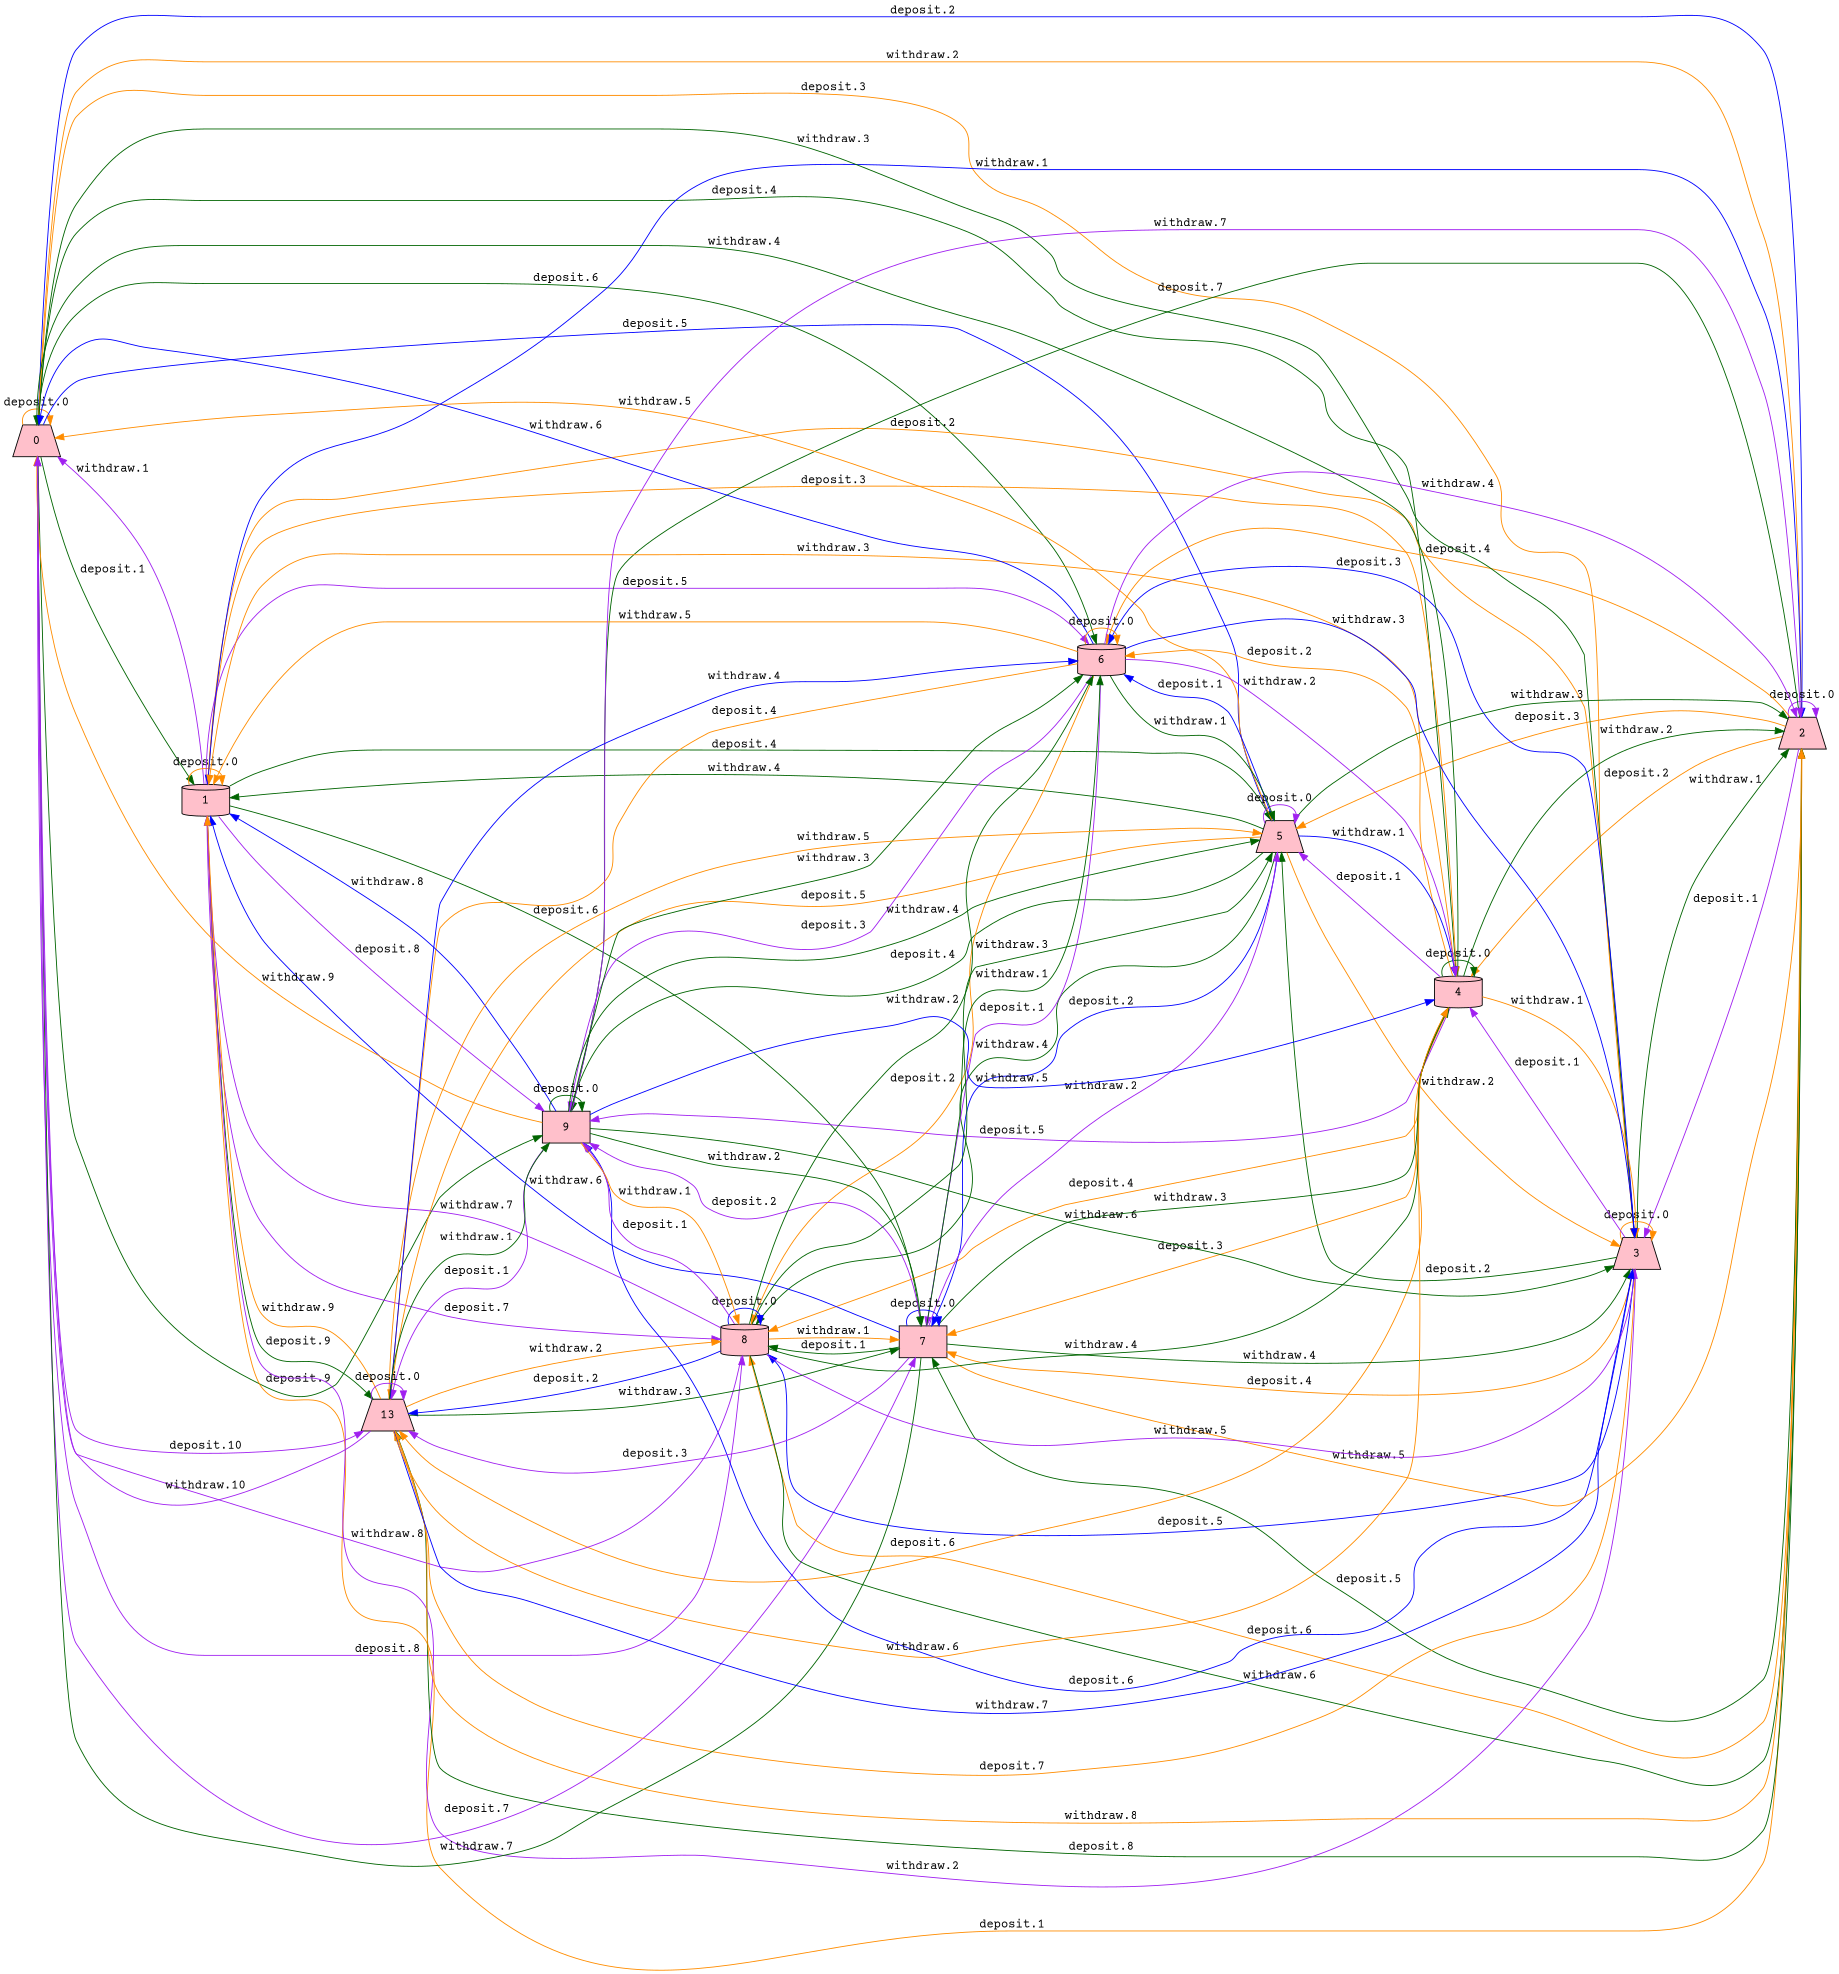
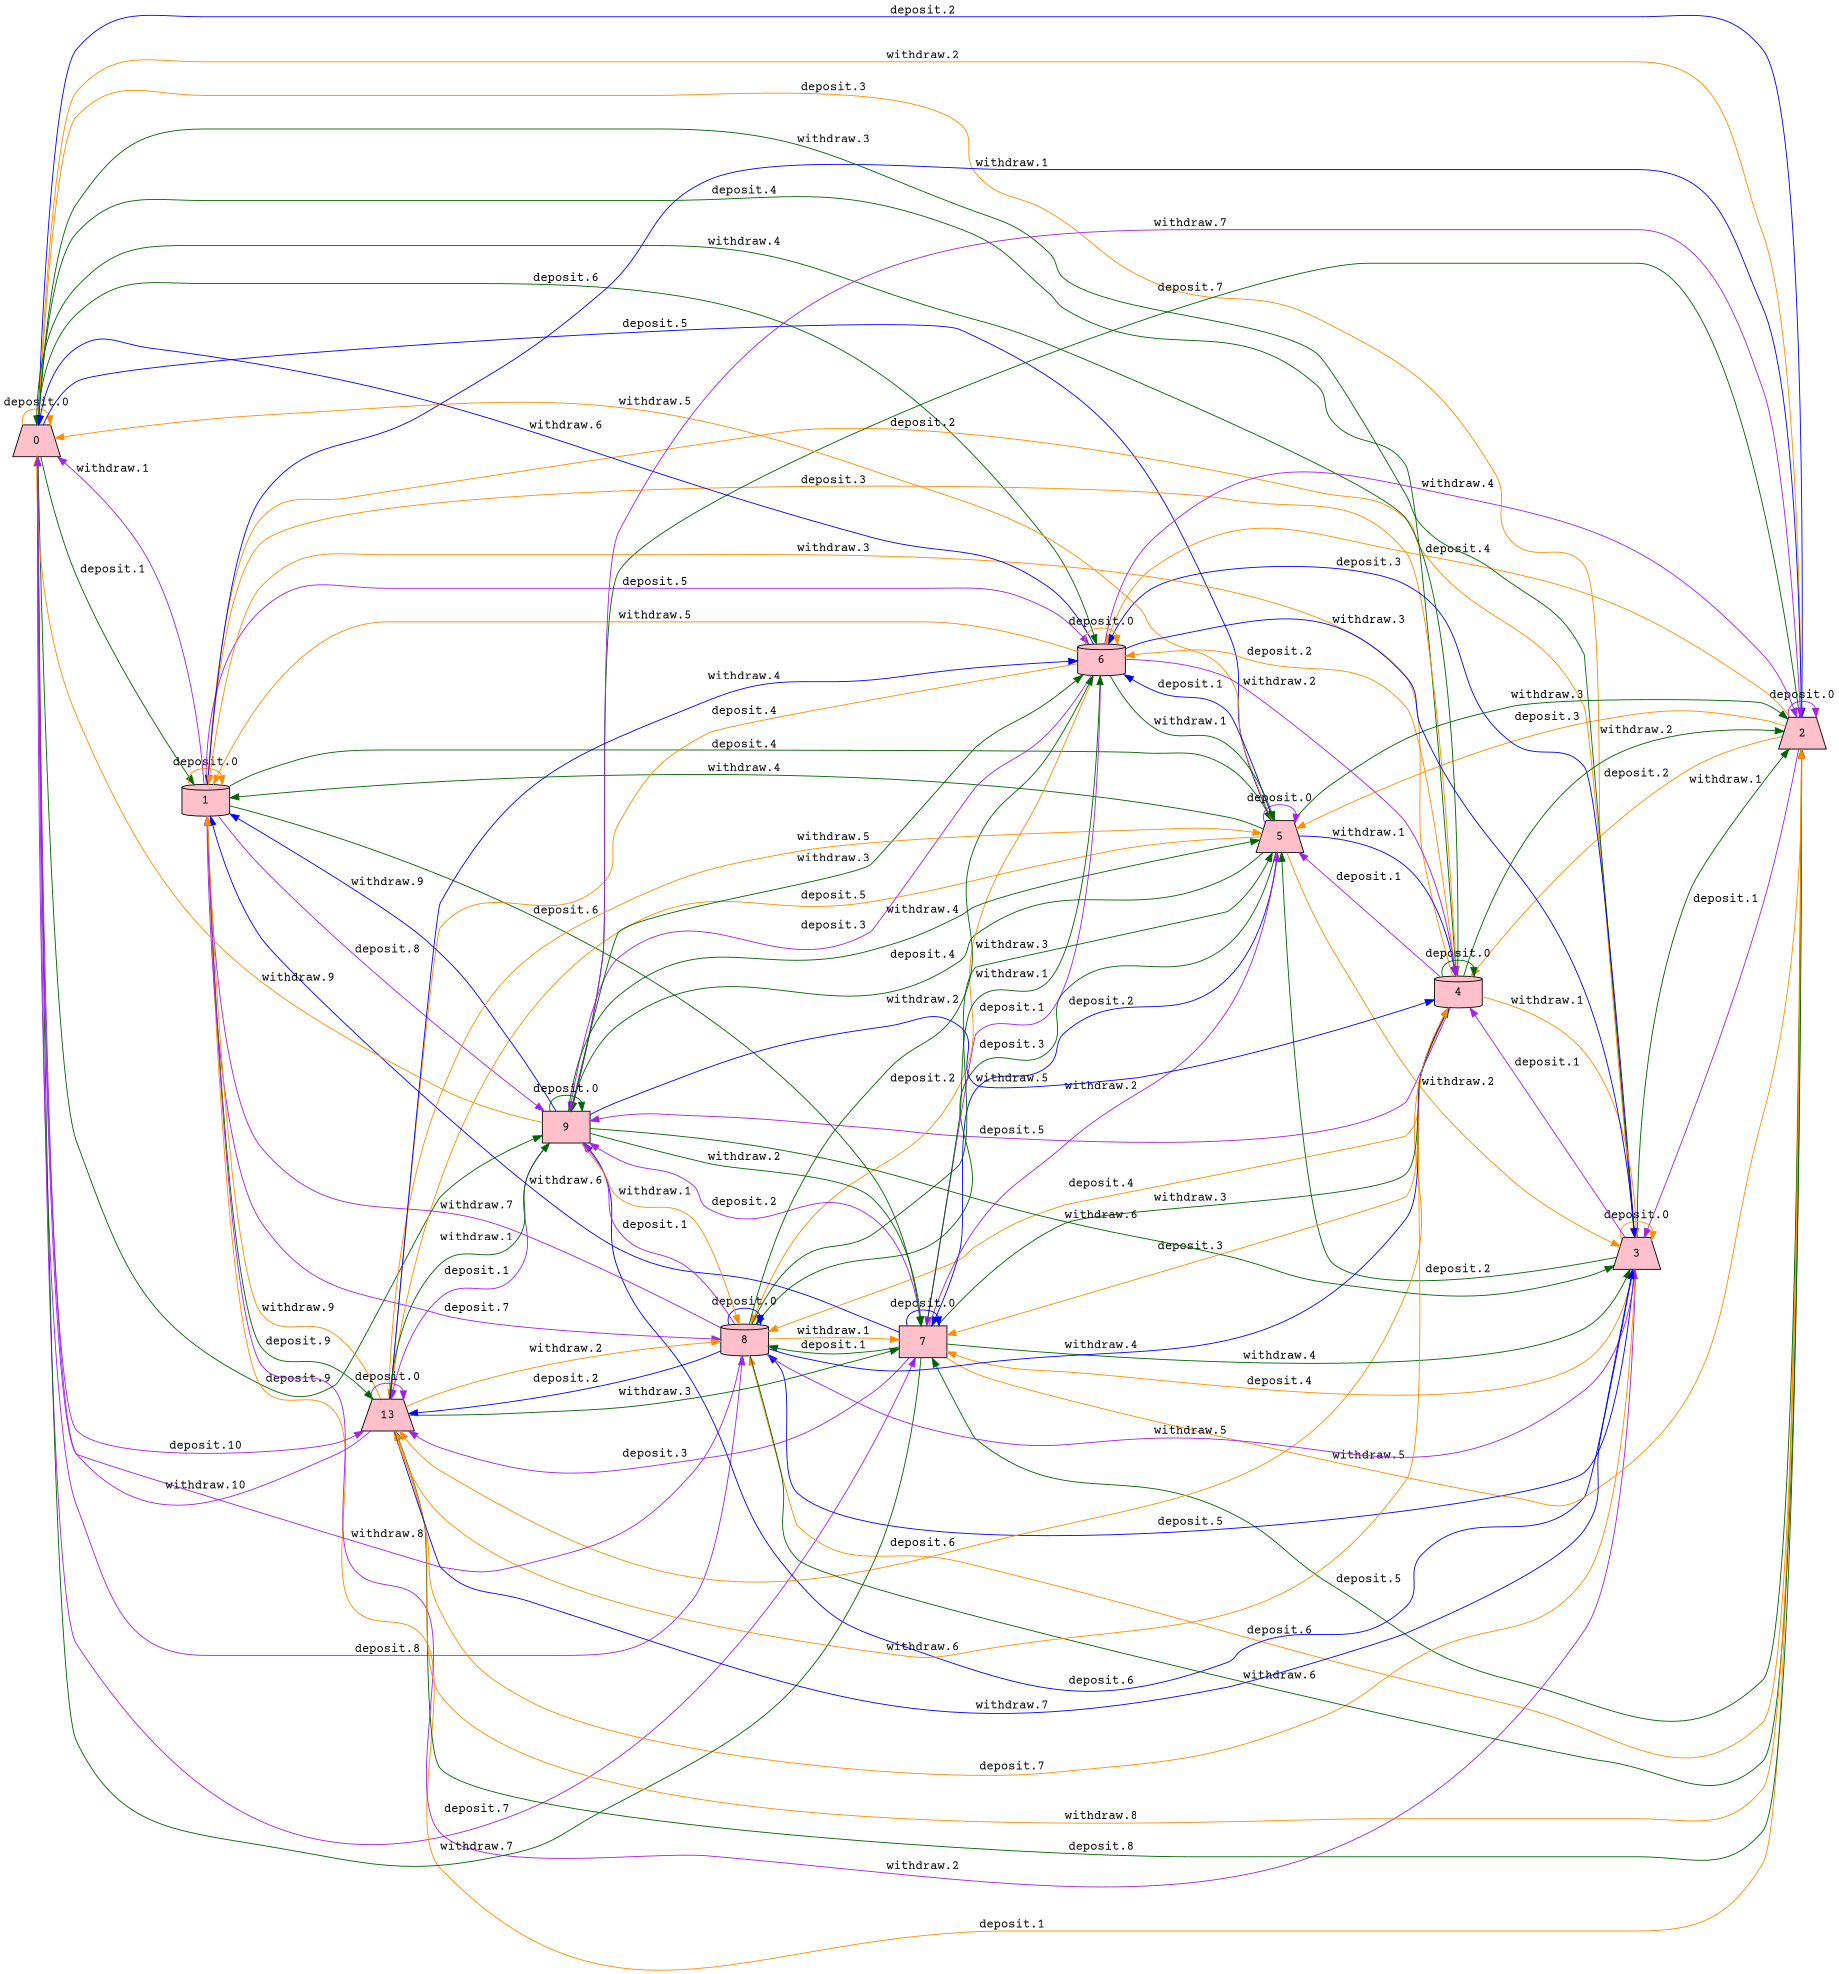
edge "9" -> "1": label "withdraw.8" -> "withdraw.9"
edge "5" -> "8": label "withdraw.4" -> "deposit.3"
edge "8" -> "4": color darkgreen -> blue
